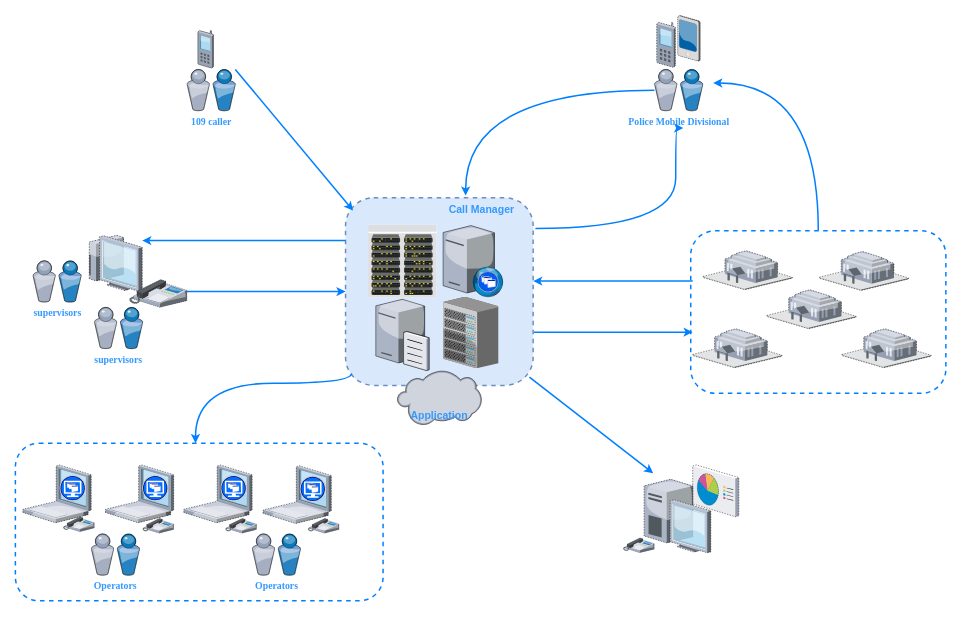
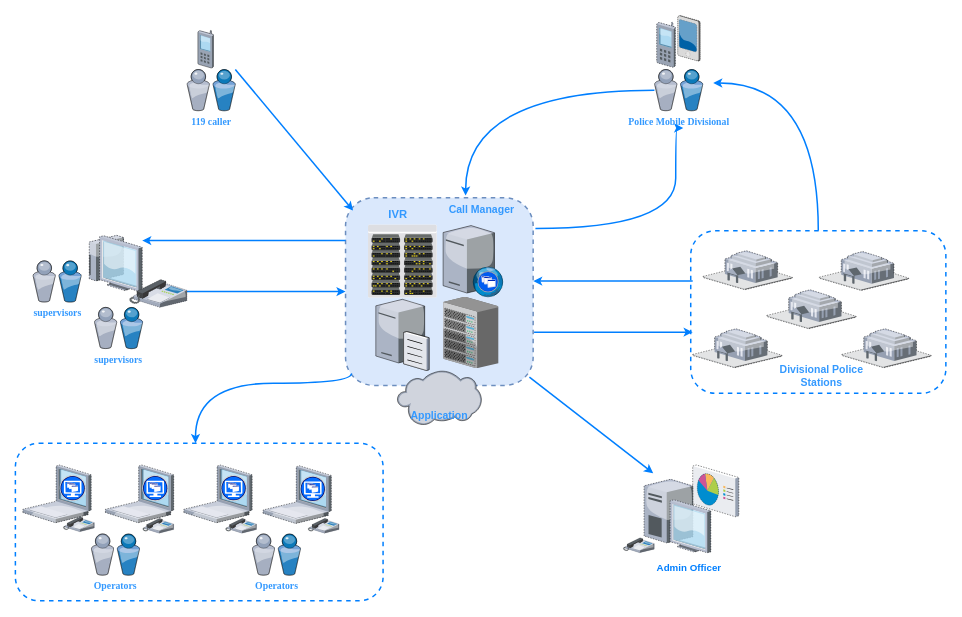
node "109 caller": label "109 caller" -> "119 caller"
node "IVR": added
node "Divisional Police Stations": added
node "Admin Officer": added
